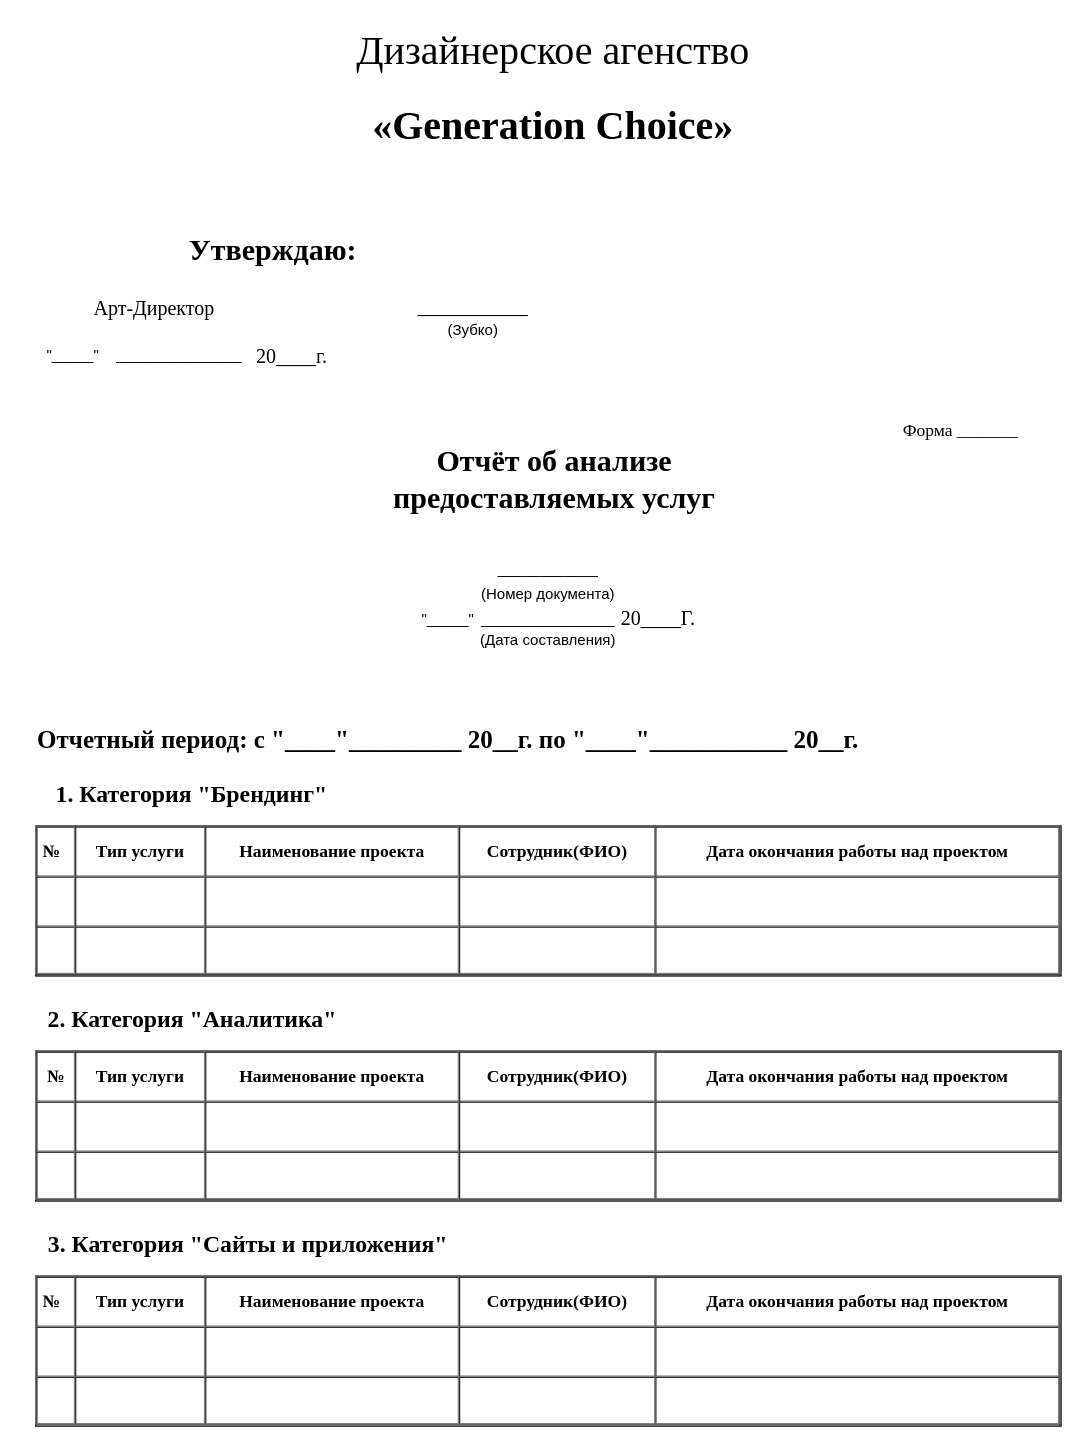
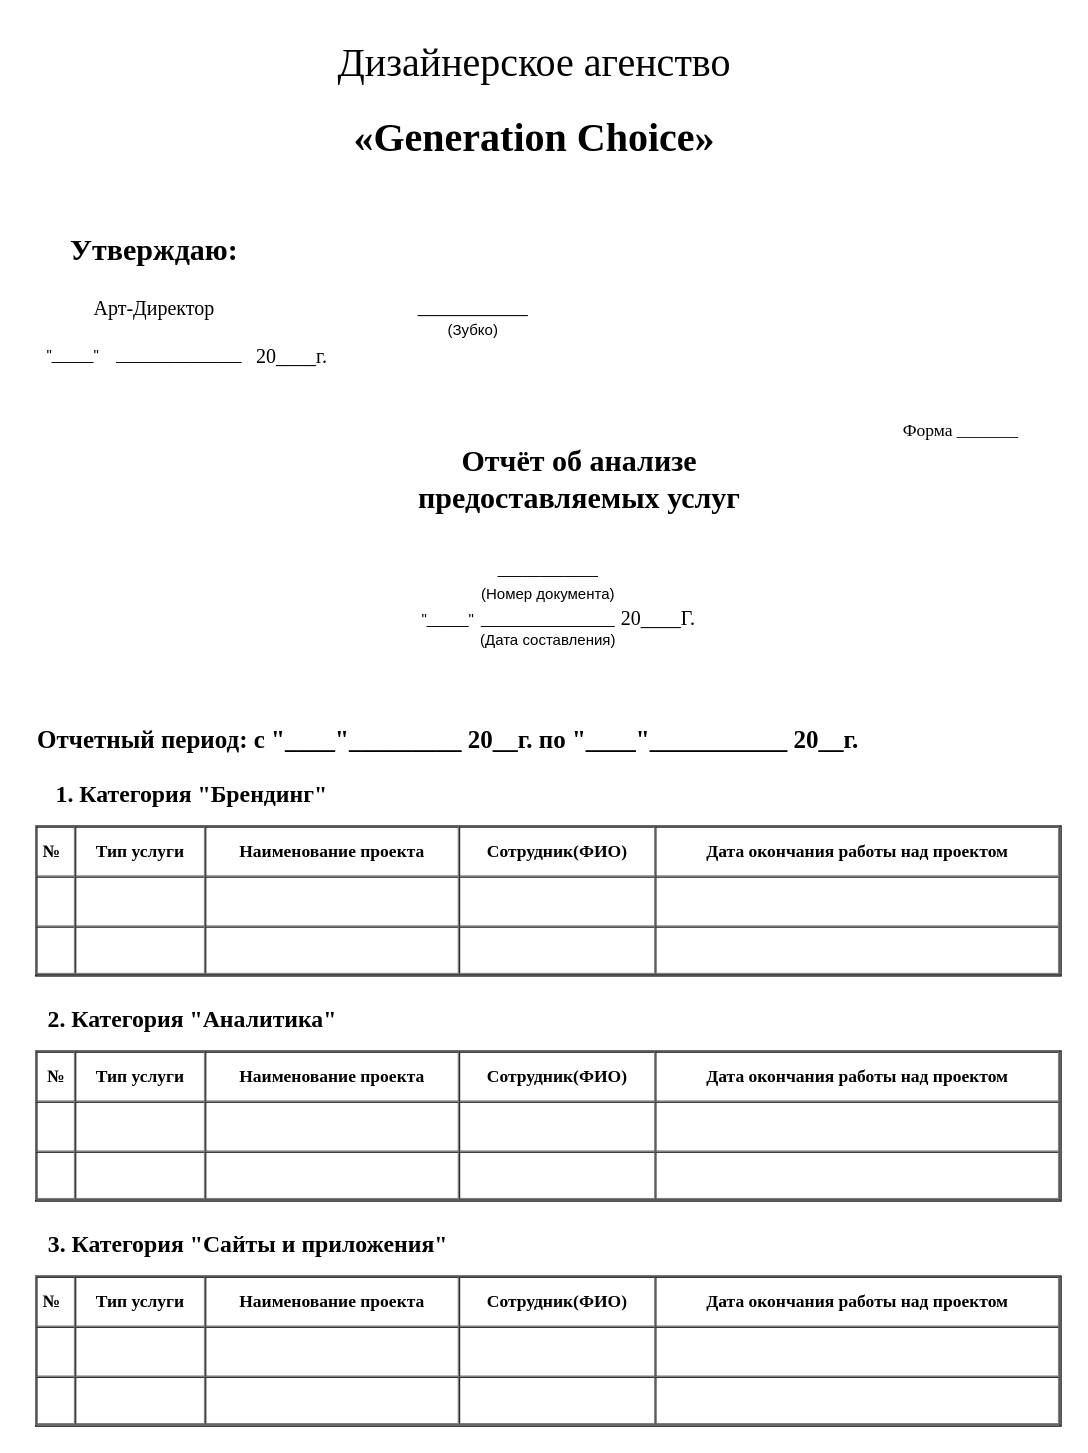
node "Дизайнерское агенство«Generation Choice»": moved (553, 88) -> (534, 101)
node "Утверждаю:": moved (273, 251) -> (154, 251)
node "Отчёт об анализе предоставляемых услуг": moved (554, 479) -> (579, 479)
